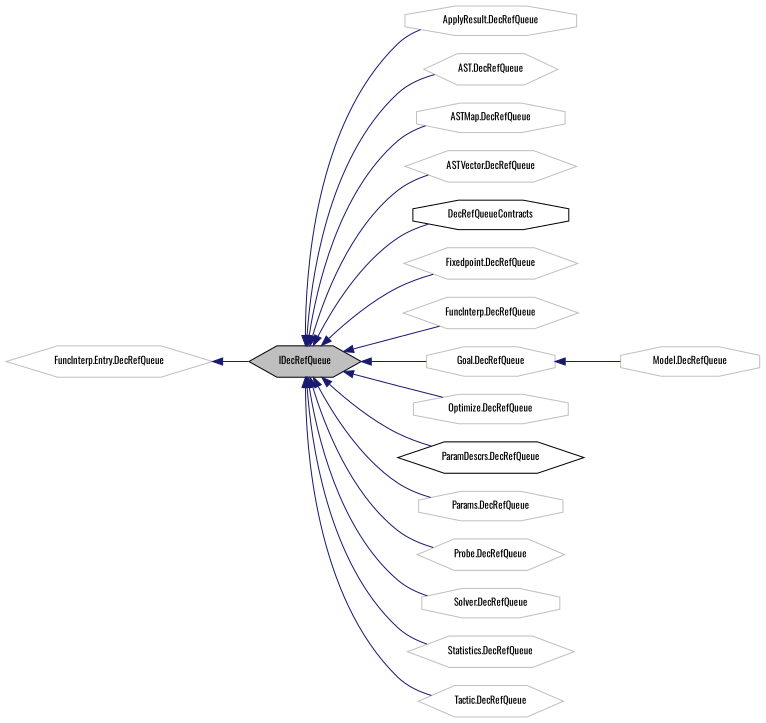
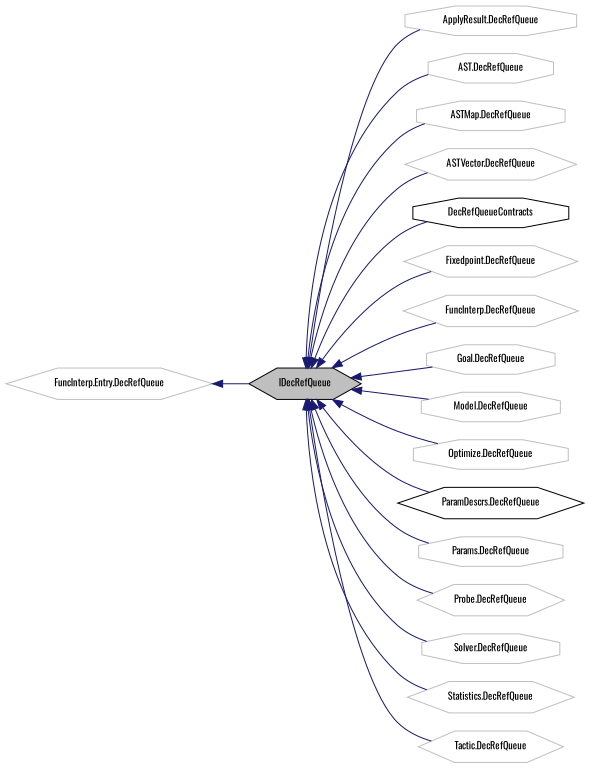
node "AST.DecRefQueue": shape hexagon -> octagon
edge "Model.DecRefQueue" -> "Goal.DecRefQueue": now "Model.DecRefQueue" -> "IDecRefQueue"
